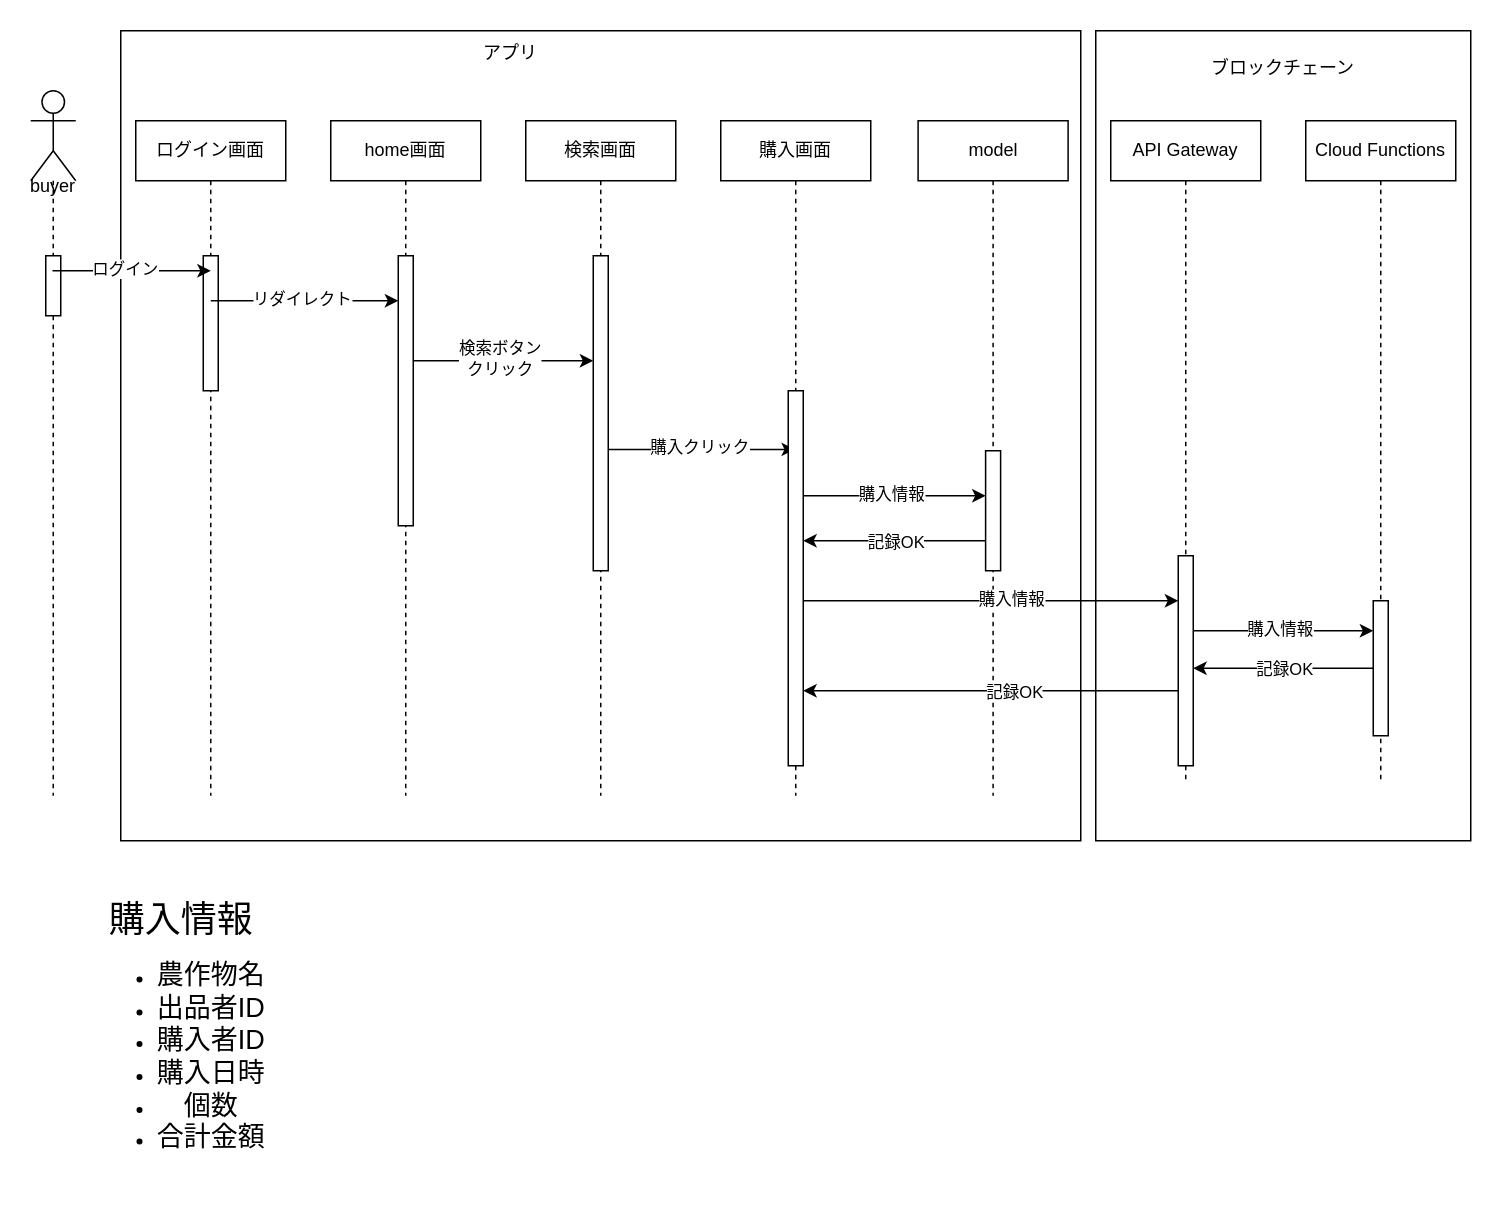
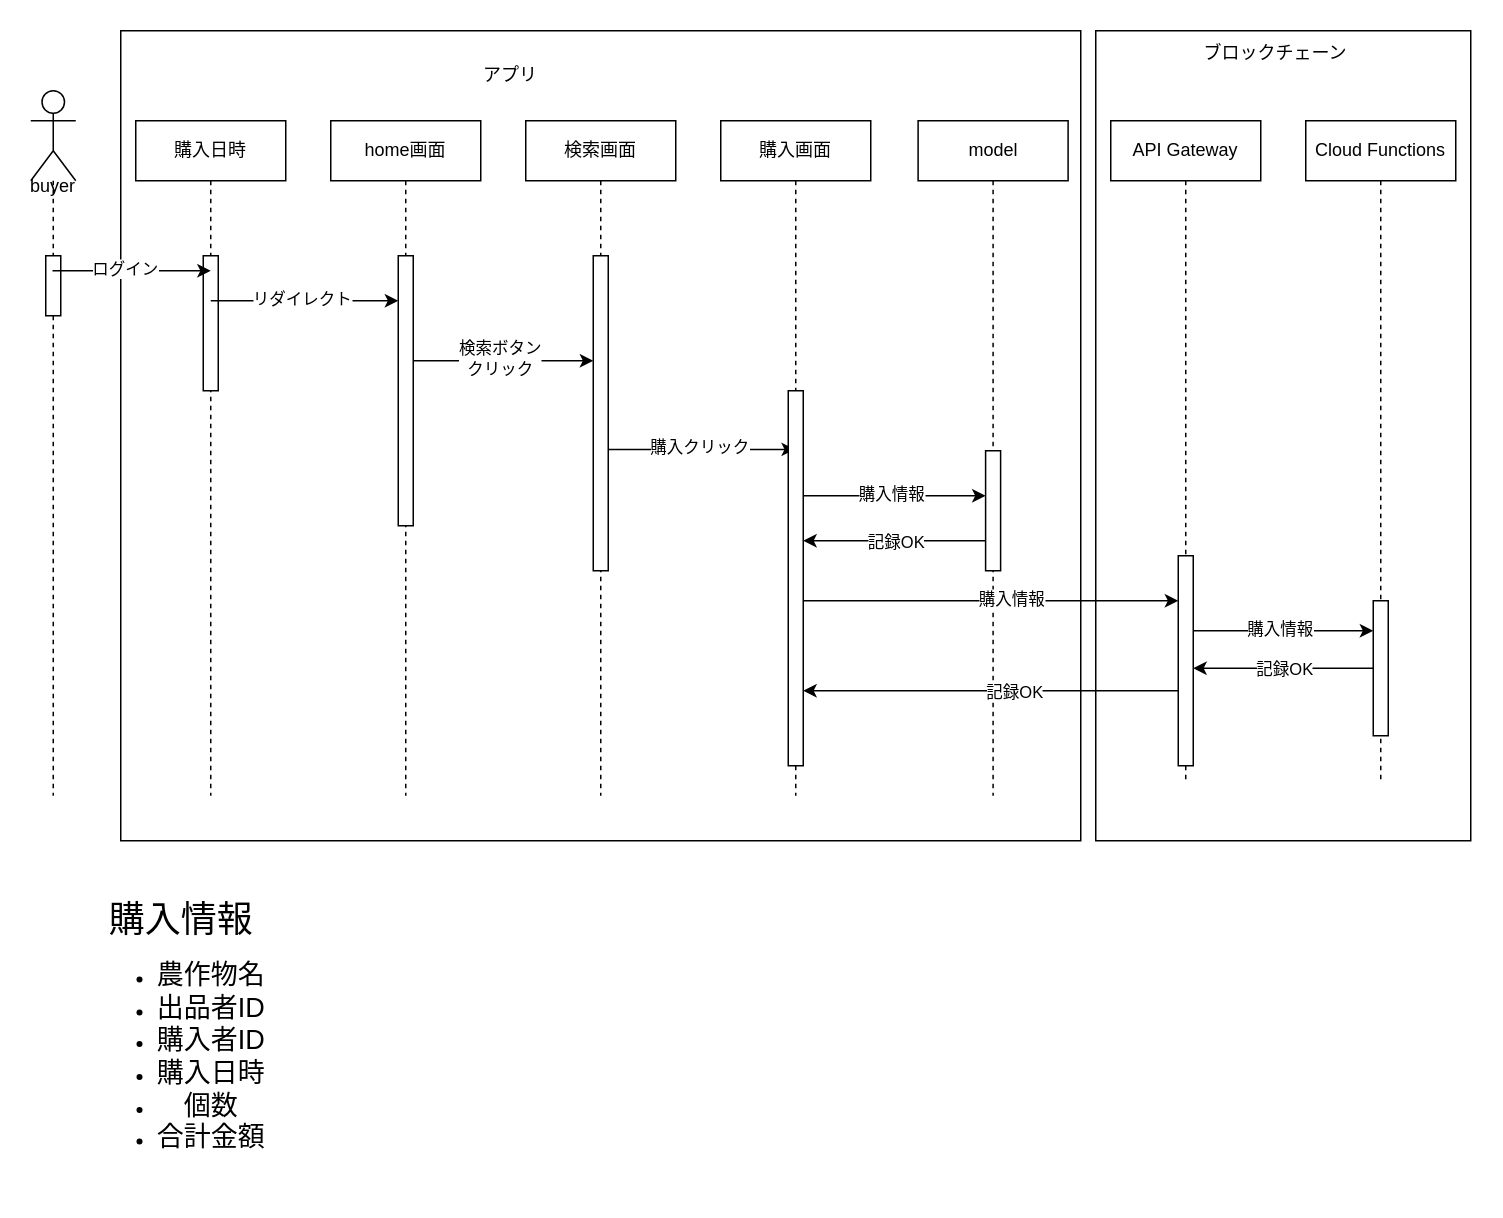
node "アプリ": moved (511, 53) -> (511, 76)
node "ブロックチェーン": moved (1283, 68) -> (1276, 53)
node "ログイン画面": label "ログイン画面" -> "購入日時"
